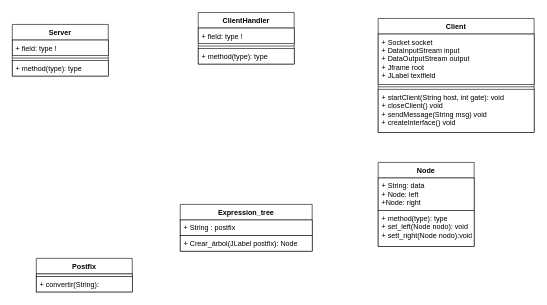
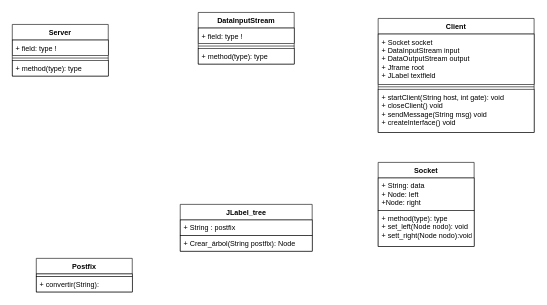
node "ClientHandler": label "ClientHandler" -> "DataInputStream"
node "Node": label "Node" -> "Socket"
node "Expression_tree": label "Expression_tree" -> "JLabel_tree"
node "+ Crear_árbol(JLabel postfix): Node": label "+ Crear_árbol(JLabel postfix): Node" -> "+ Crear_árbol(String postfix): Node"
